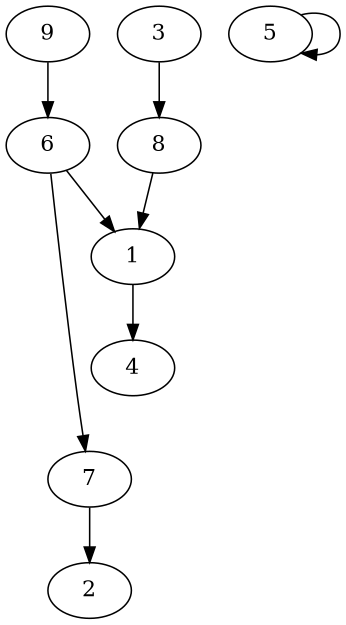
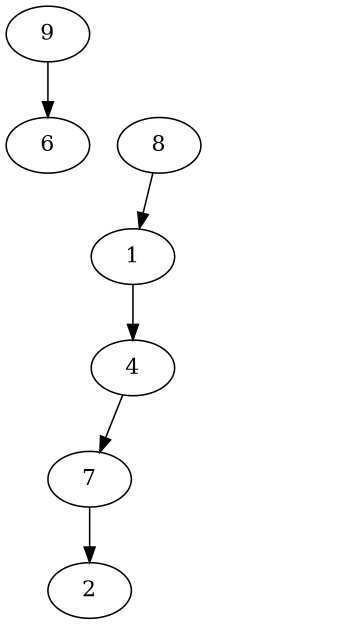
node "3": removed
node "5": removed
edge "6" -> "1": removed
edge "6" -> "7": now "4" -> "7"
